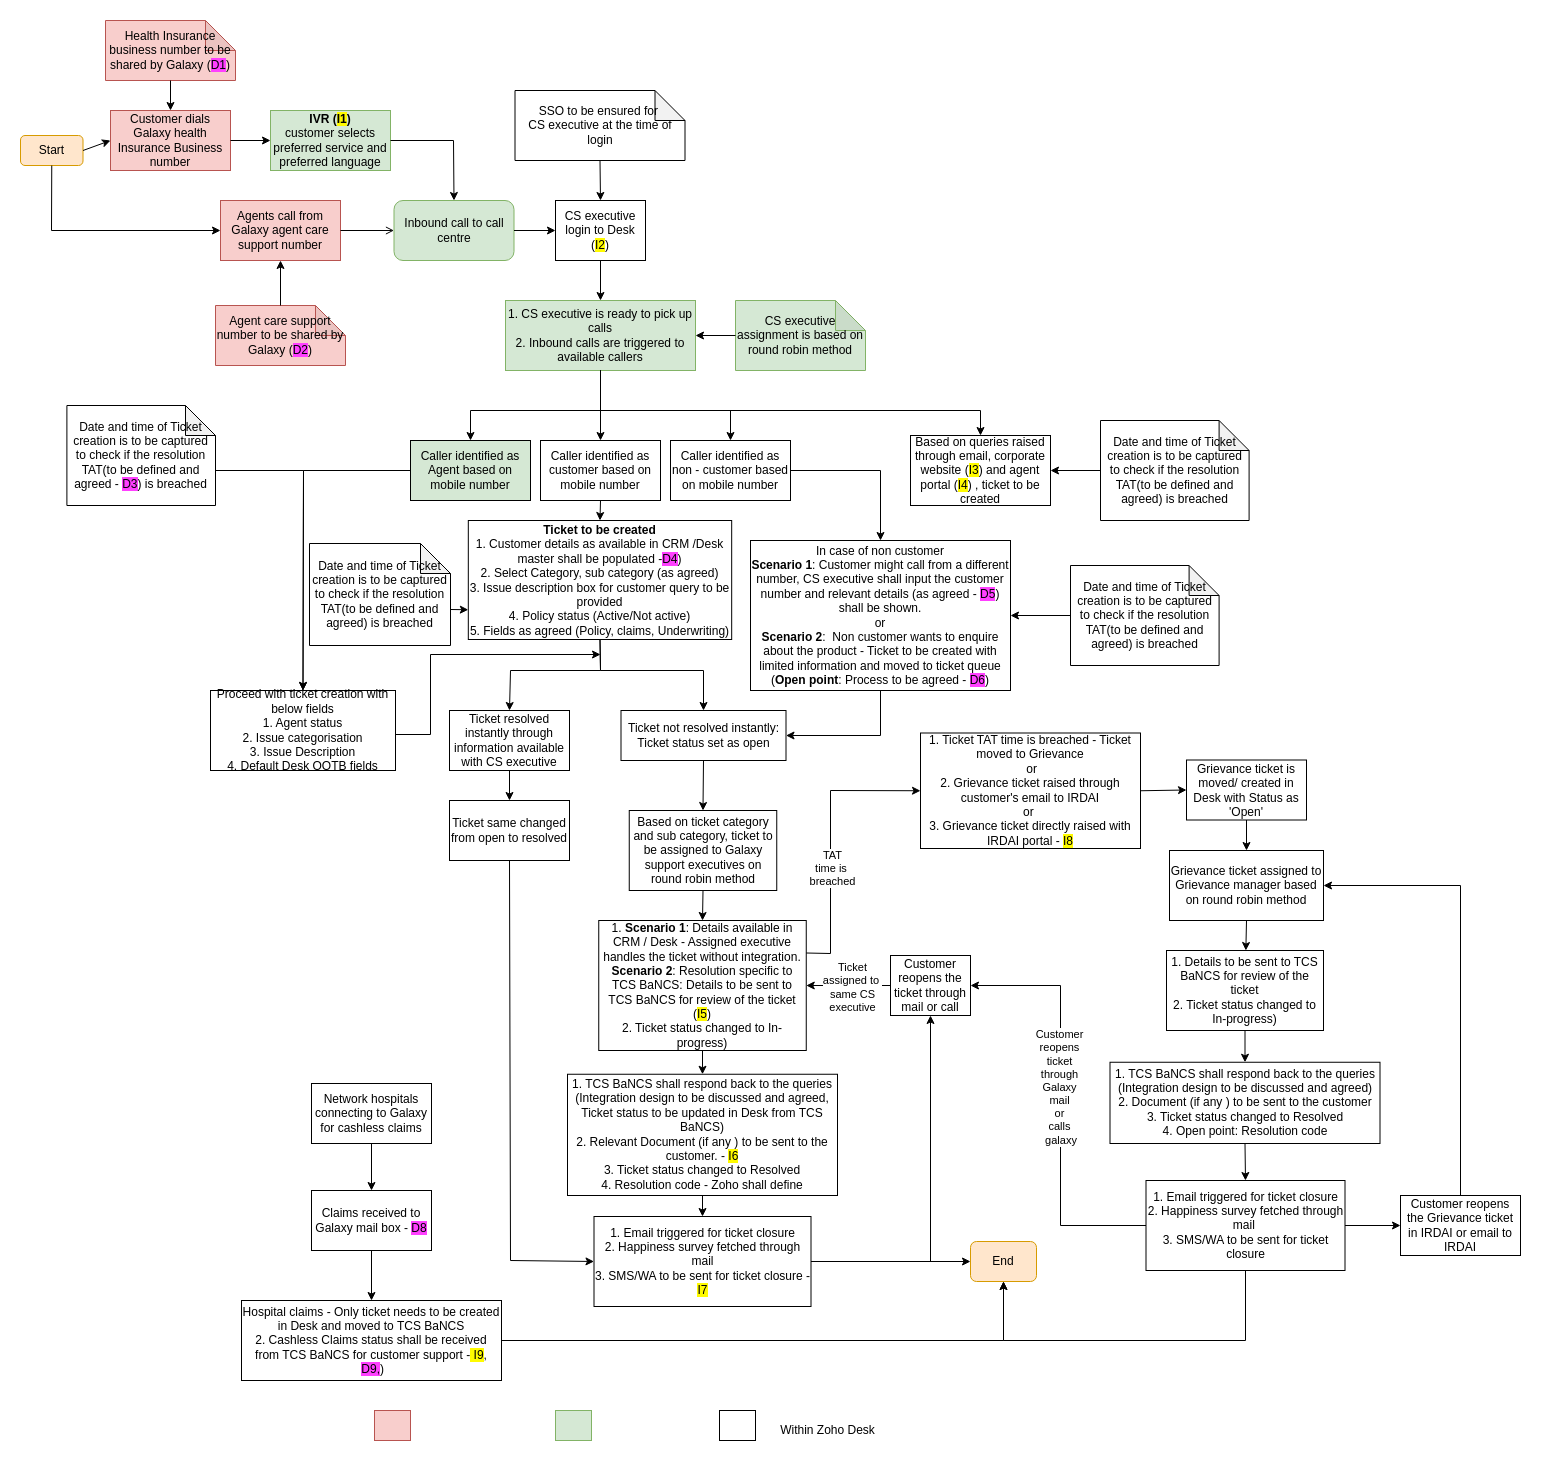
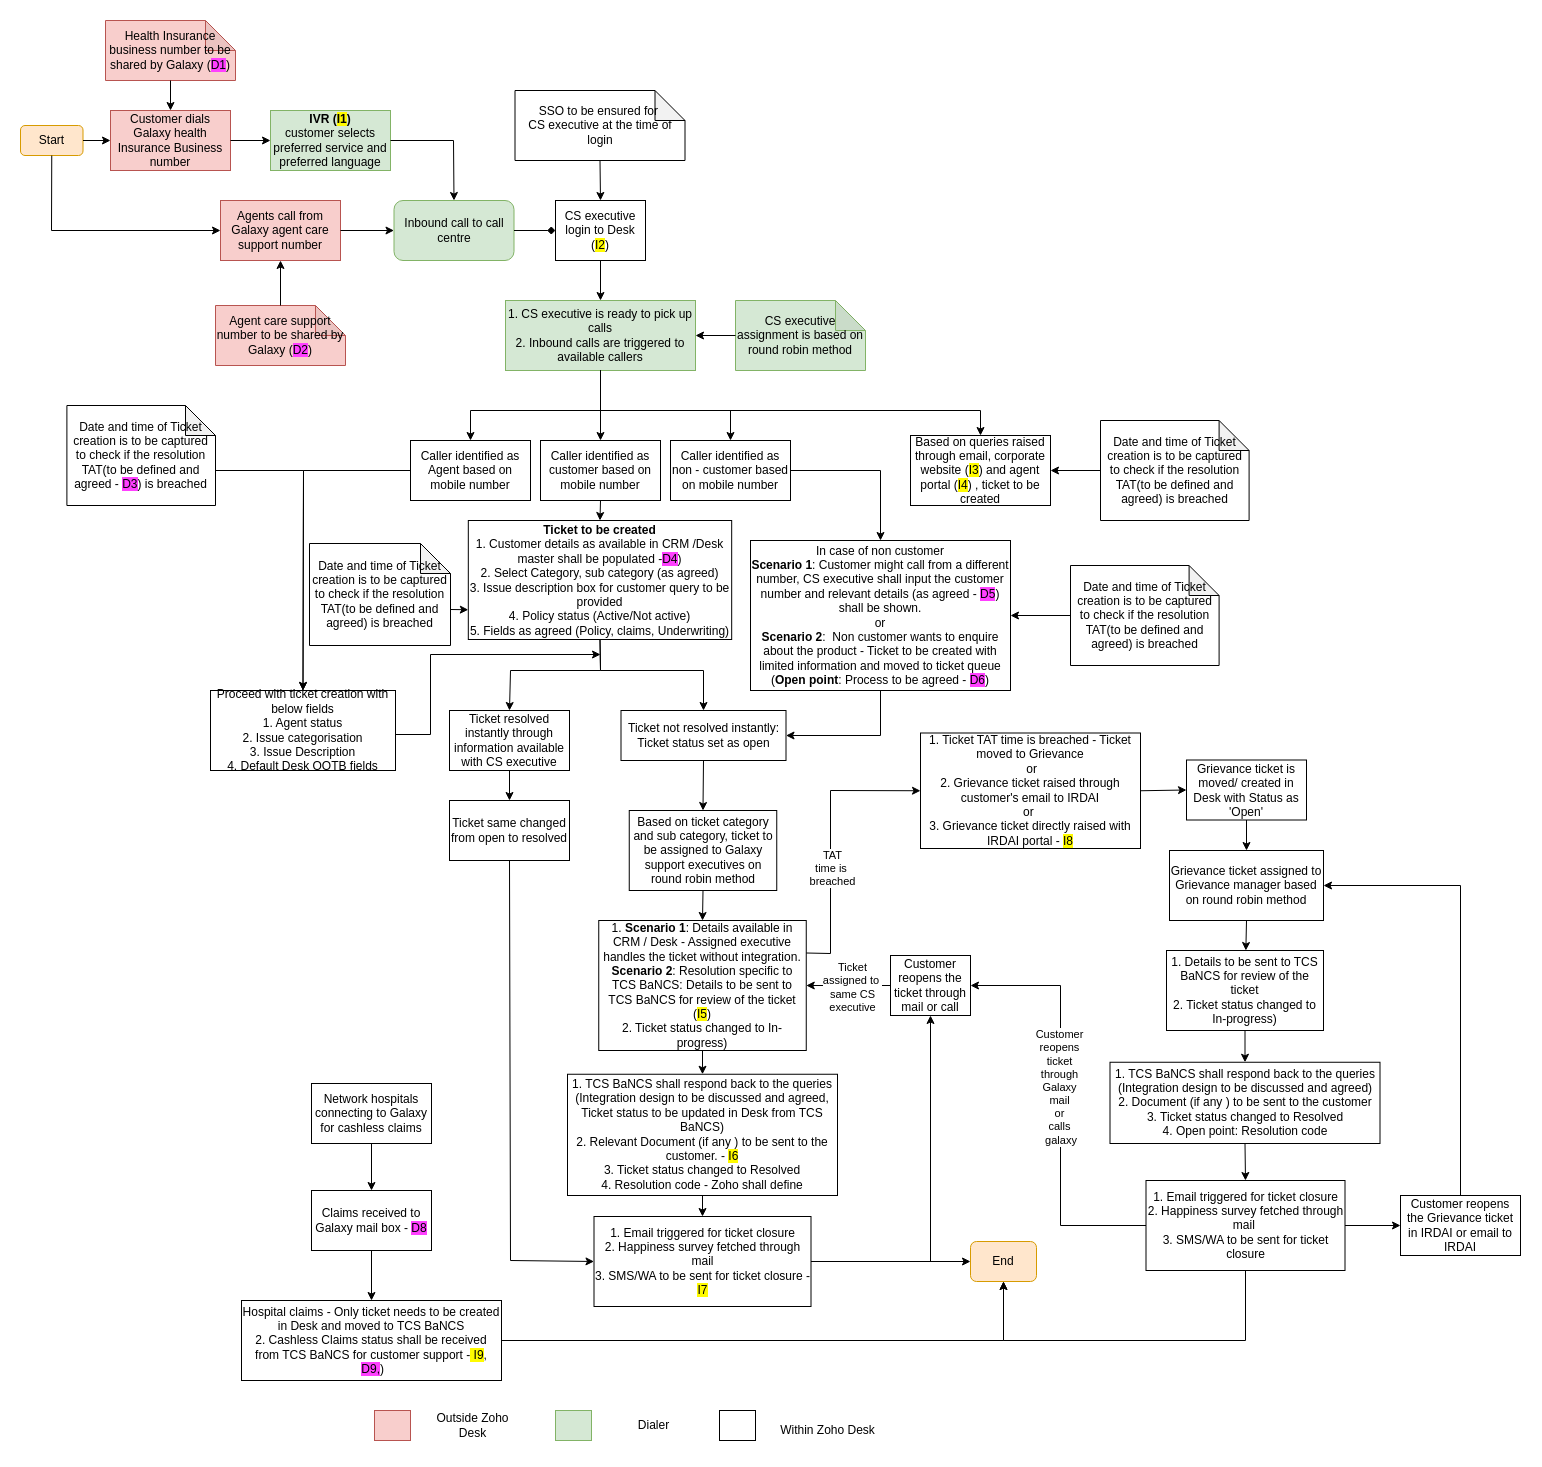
node "Start": moved (52, 151) -> (52, 141)
edge "Agents call from Galaxy agent care support number" -> "Inbound call to call centre": arrowhead open -> classic
edge "Inbound call to call centre" -> "CS executive login to Desk (I2)": arrowhead classic -> diamond
node "Caller identified as Agent based on mobile number": fillcolor #d5e8d4 -> #ffffff
node "Outside Zoho Desk": added
node "Dialer": added
